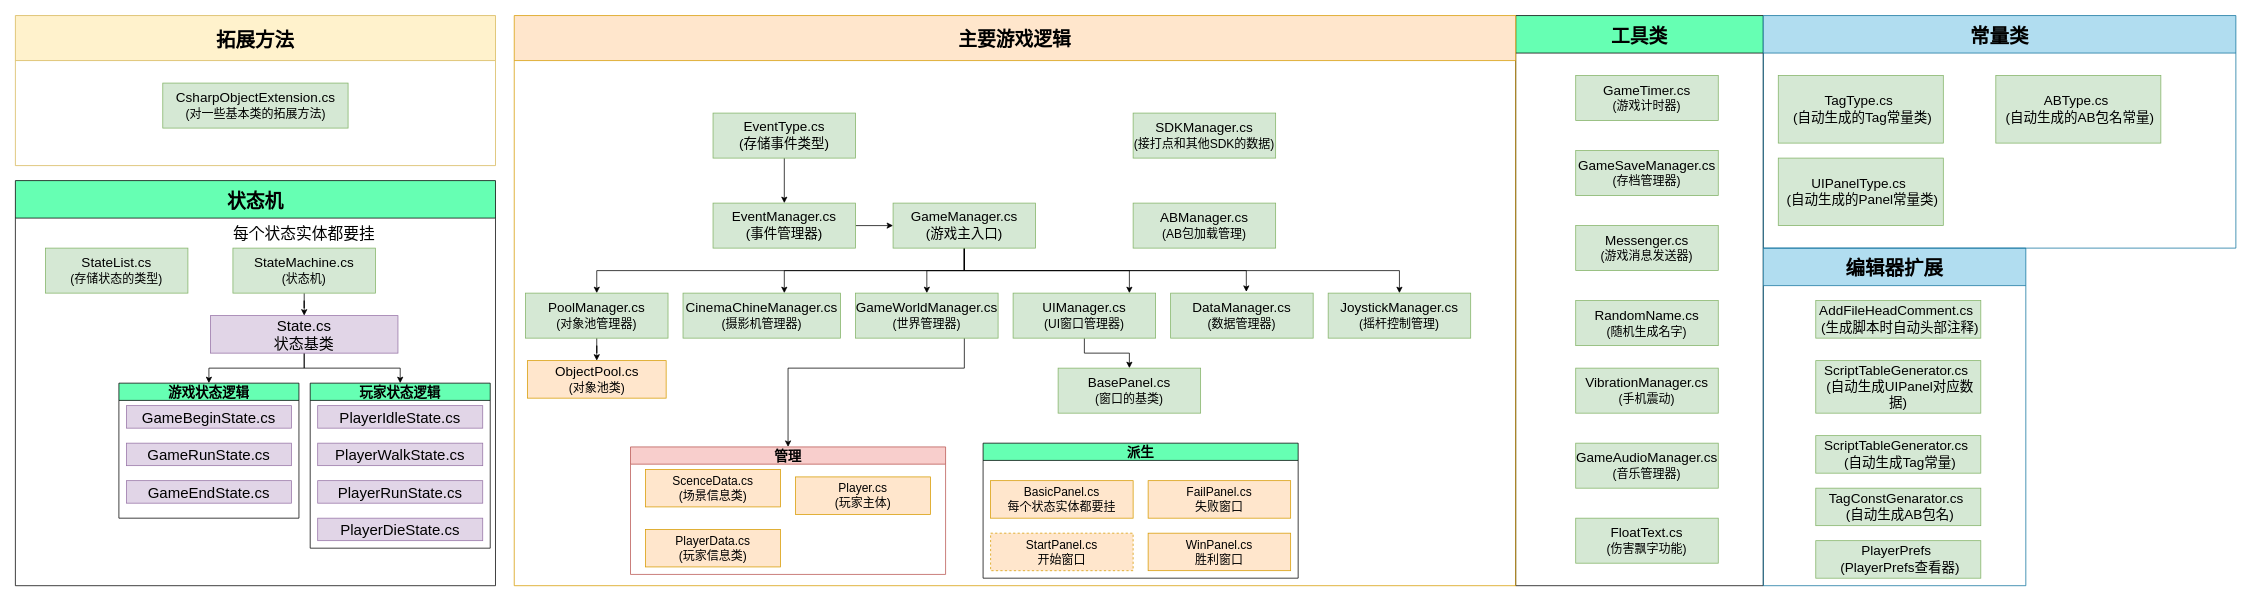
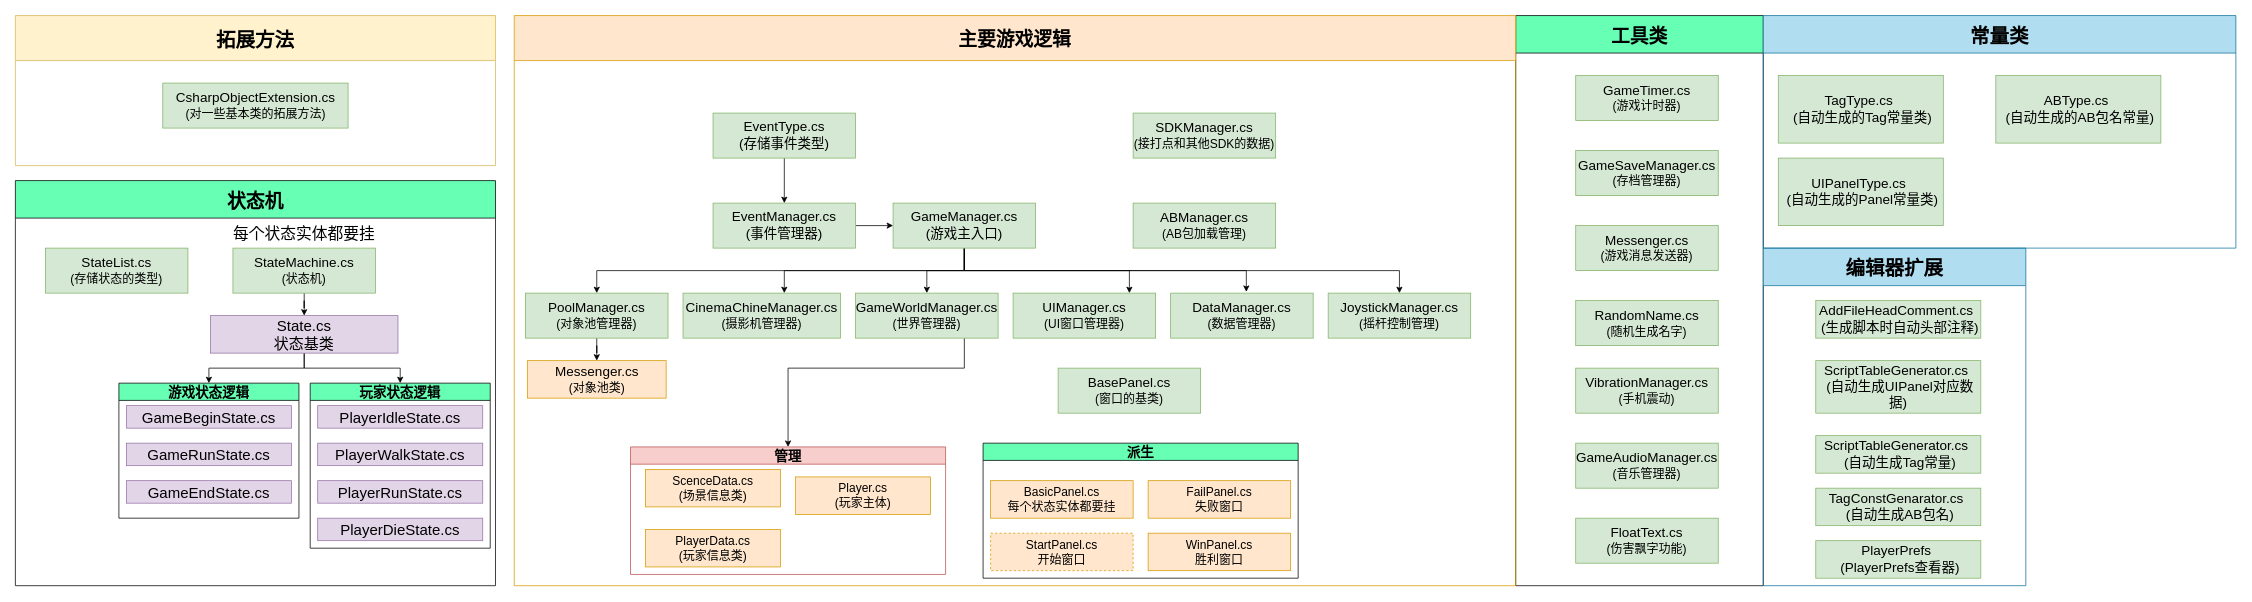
edge "UIManager.cs (UI窗口管理器)" -> "BasePanel.cs (窗口的基类)": removed
node "ObjectPool.cs (对象池类)": label "ObjectPool.cs (对象池类)" -> "Messenger.cs (对象池类)"
